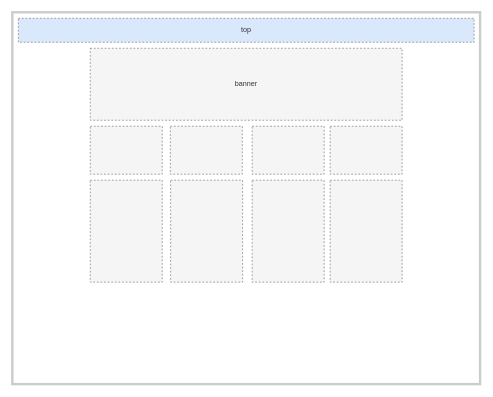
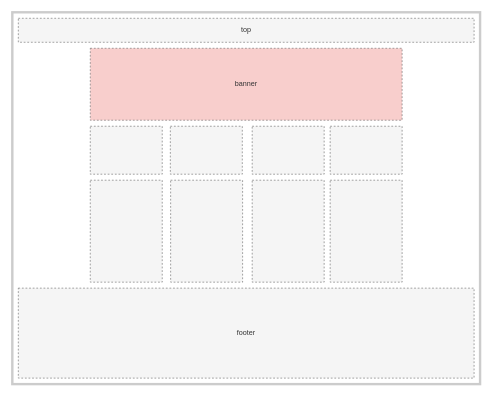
node "top": fillcolor #dae8fc -> #f5f5f5
node "banner": fillcolor #f5f5f5 -> #f8cecc
node "footer": added
